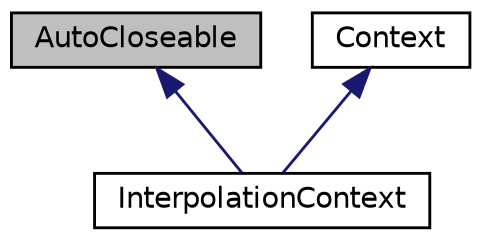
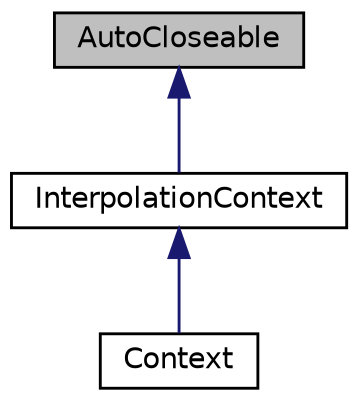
edge "InterpolationContext" -> "Context": reversed
